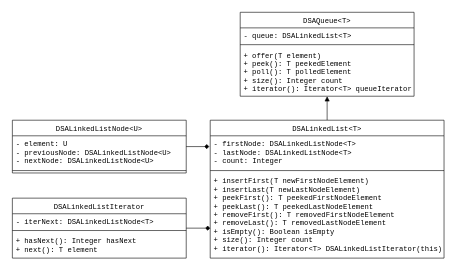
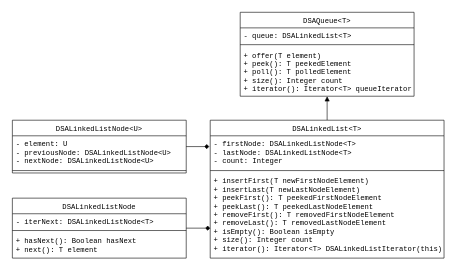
node "DSALinkedListIterator": label "DSALinkedListIterator" -> "DSALinkedListNode"
node "+ hasNext(): Integer hasNext + next(): T element": label "+ hasNext(): Integer hasNext + next(): T element" -> "+ hasNext(): Boolean hasNext + next(): T element"
